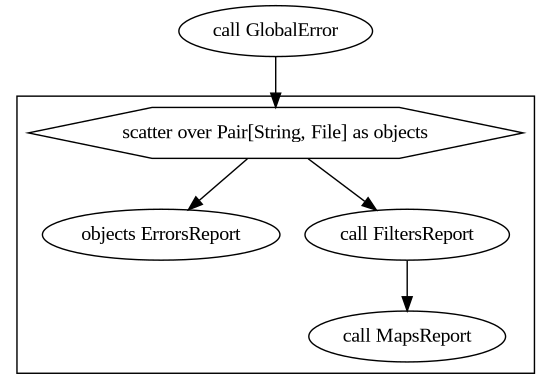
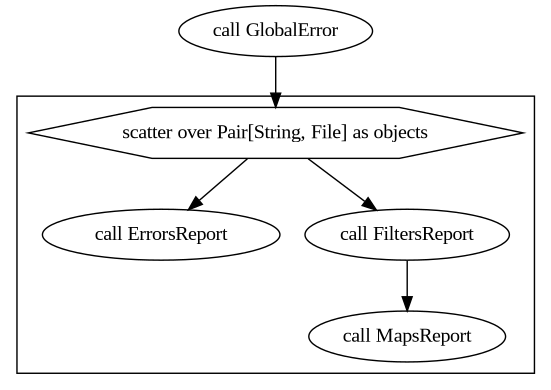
node "objects ErrorsReport": label "objects ErrorsReport" -> "call ErrorsReport"
